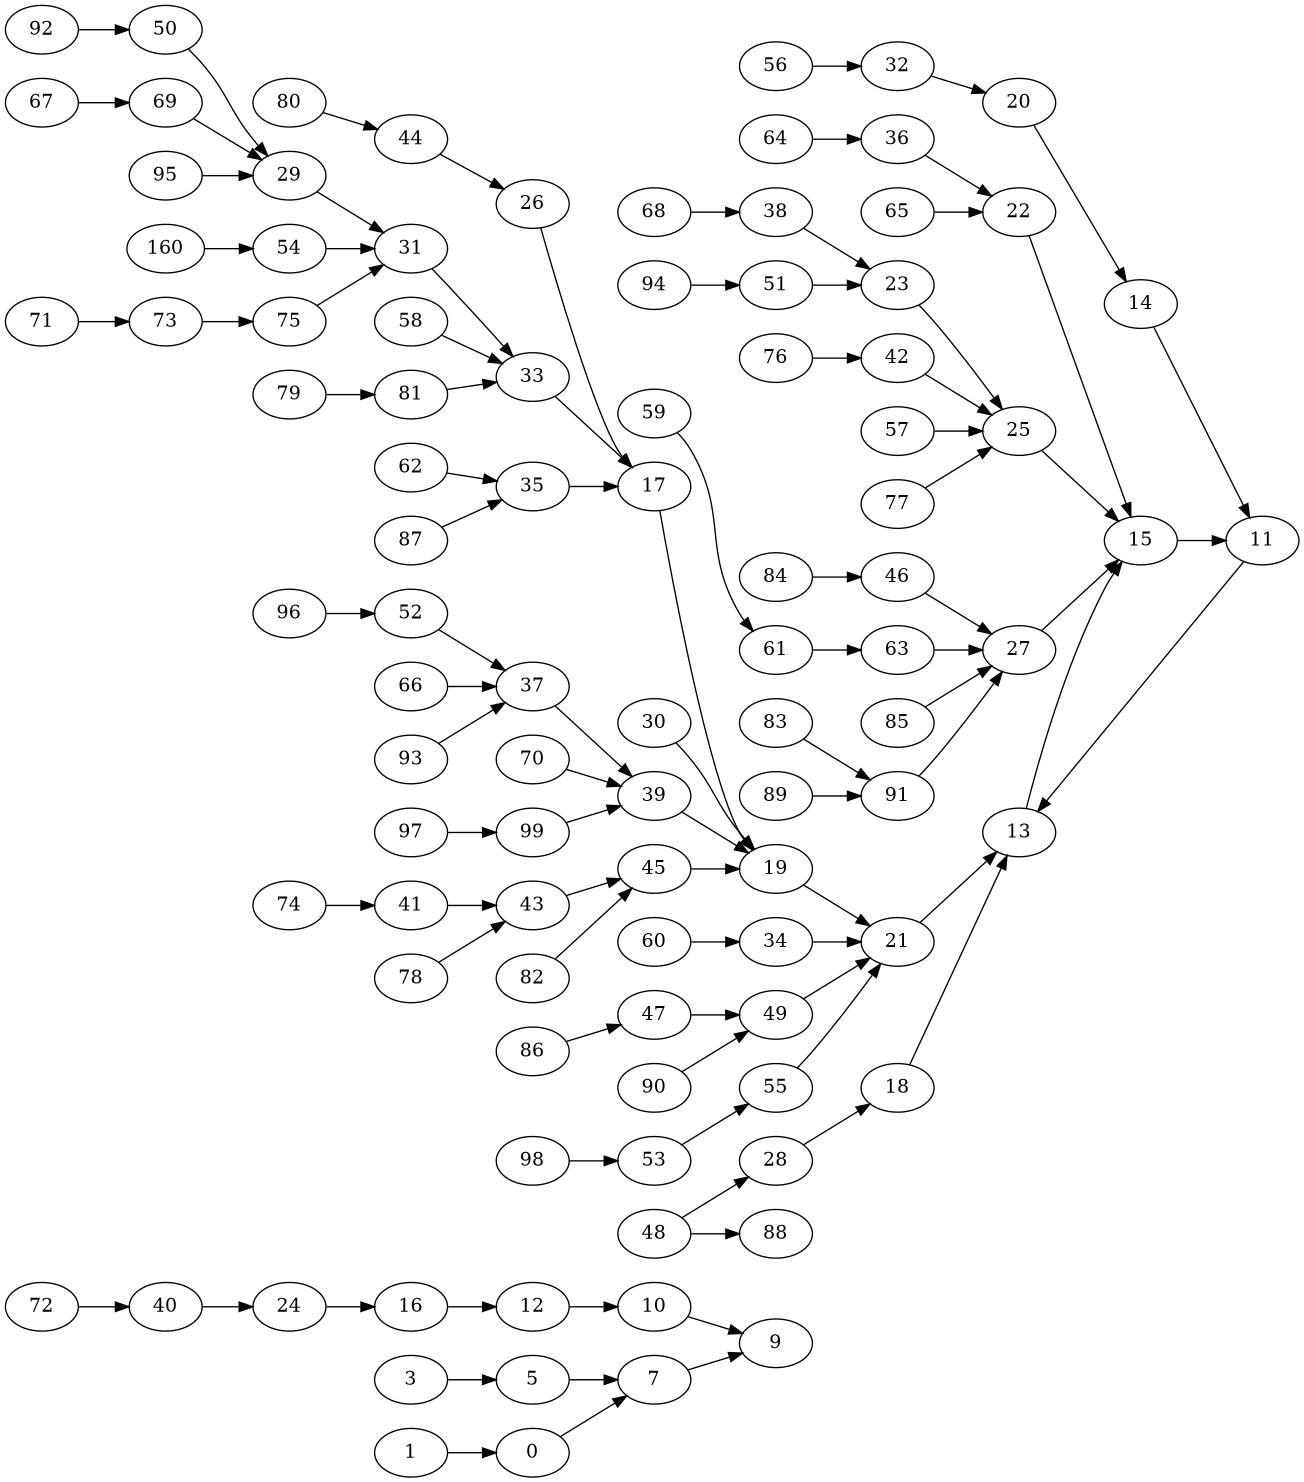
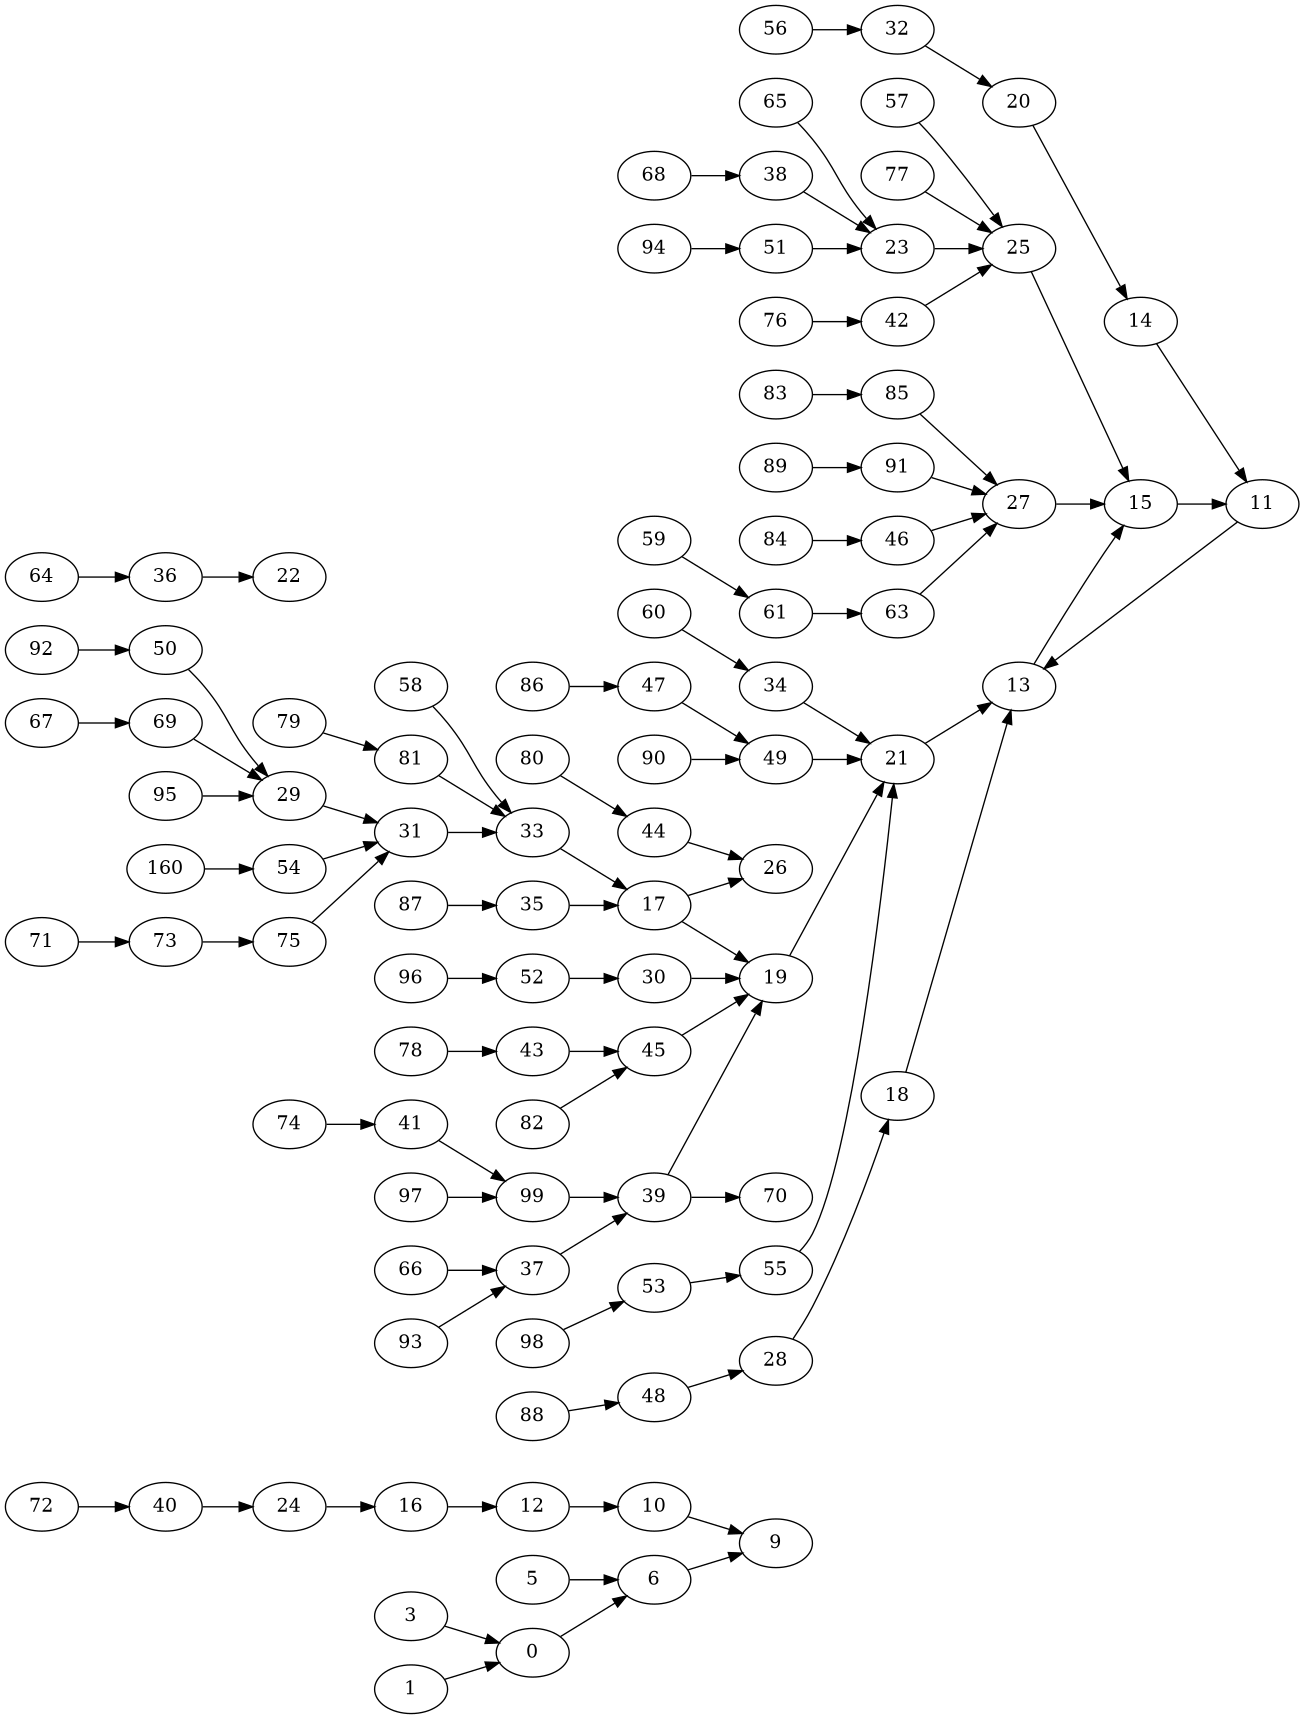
edge "65" -> "22": now "65" -> "23"
edge "26" -> "17": reversed
edge "22" -> "15": removed
node "62": removed
edge "52" -> "37": now "52" -> "30"
edge "83" -> "91": now "83" -> "85"
edge "70" -> "39": reversed
edge "41" -> "43": now "41" -> "99"
edge "48" -> "88": reversed
edge "3" -> "5": now "3" -> "0"
node "7": label "7" -> "6"
